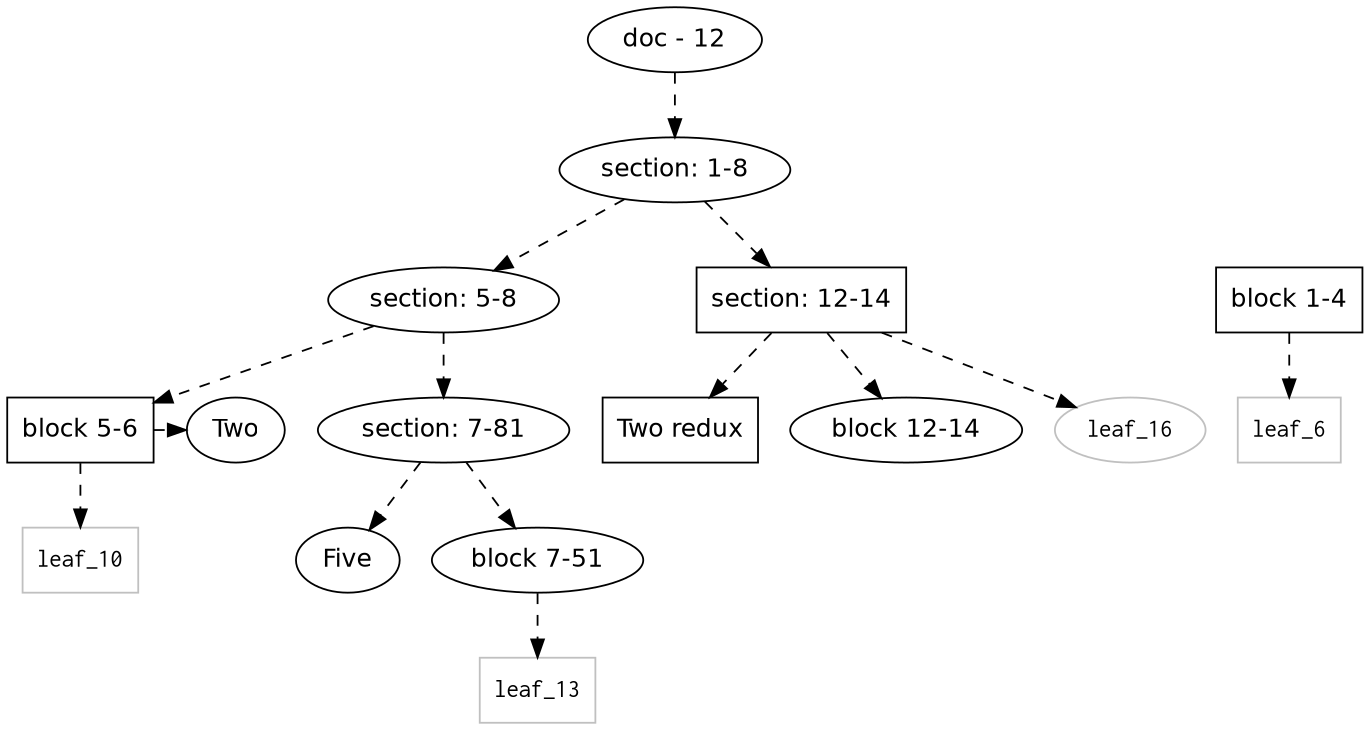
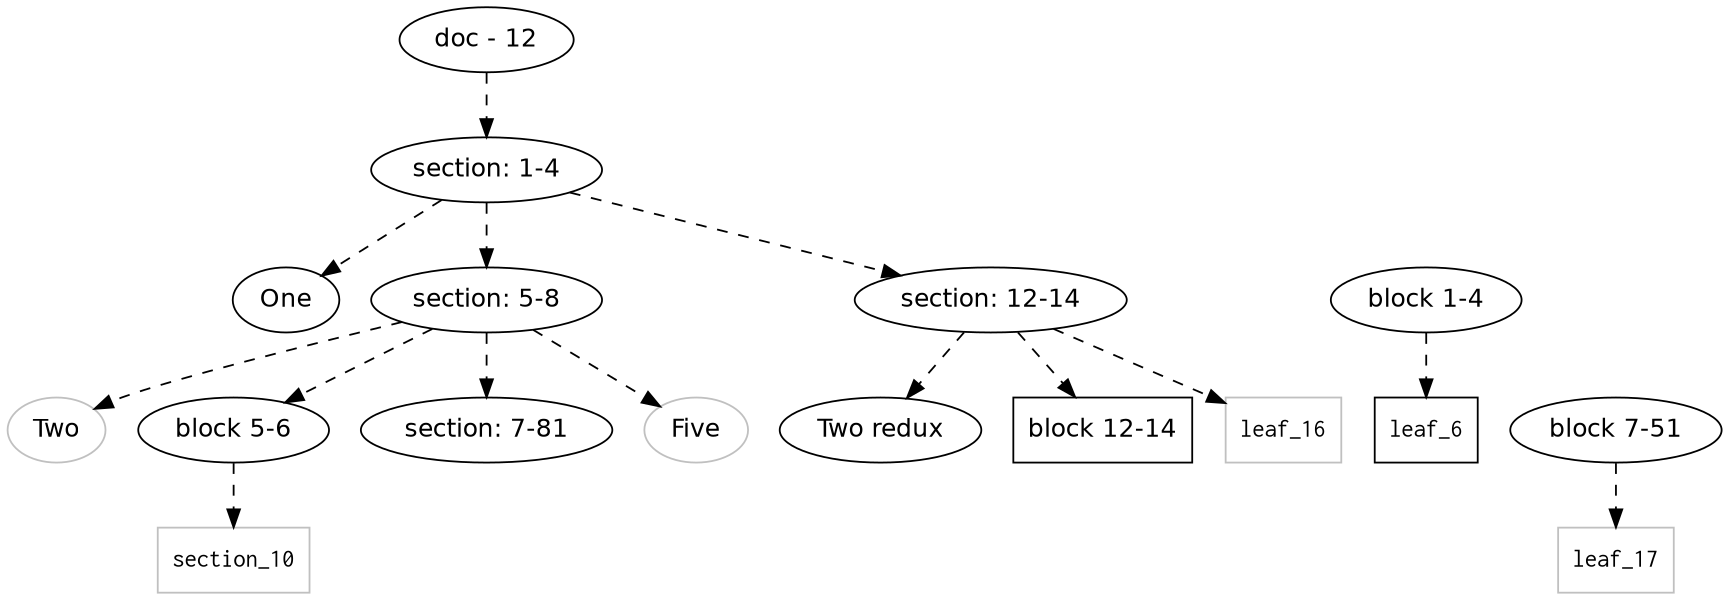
node "section: 1-8": label "section: 1-8" -> "section: 1-4"
node "One": added
node "section: 12-14": shape box -> ellipse
node "block 1-4": shape box -> ellipse
node "block 5-6": shape box -> ellipse
edge "block 5-6" -> "Two": now "section: 5-8" -> "Two"
node "Two": color black -> Gray
node "Two redux": shape box -> ellipse
node "block 12-14": shape ellipse -> box
node "leaf_16": shape ellipse -> box
node "leaf_6": color Gray -> black
edge "section: 7-81" -> "block 7-51": removed
edge "section: 7-81" -> "Five": now "section: 5-8" -> "Five"
node "leaf_10": label "leaf_10" -> "section_10"
node "Five": color black -> Gray
node "leaf_13": label "leaf_13" -> "leaf_17"
